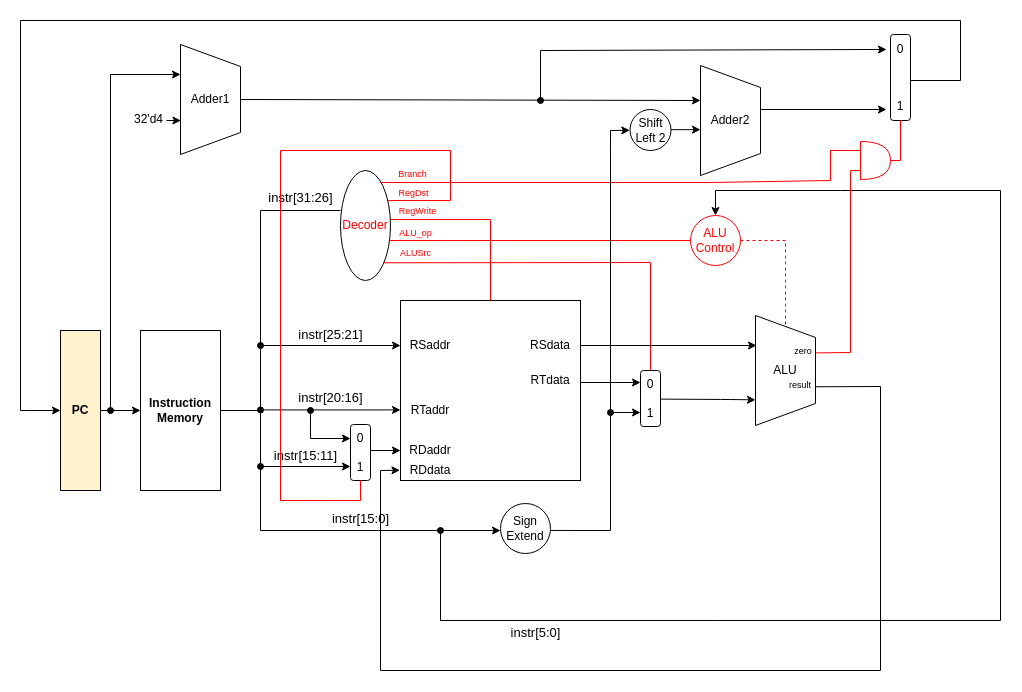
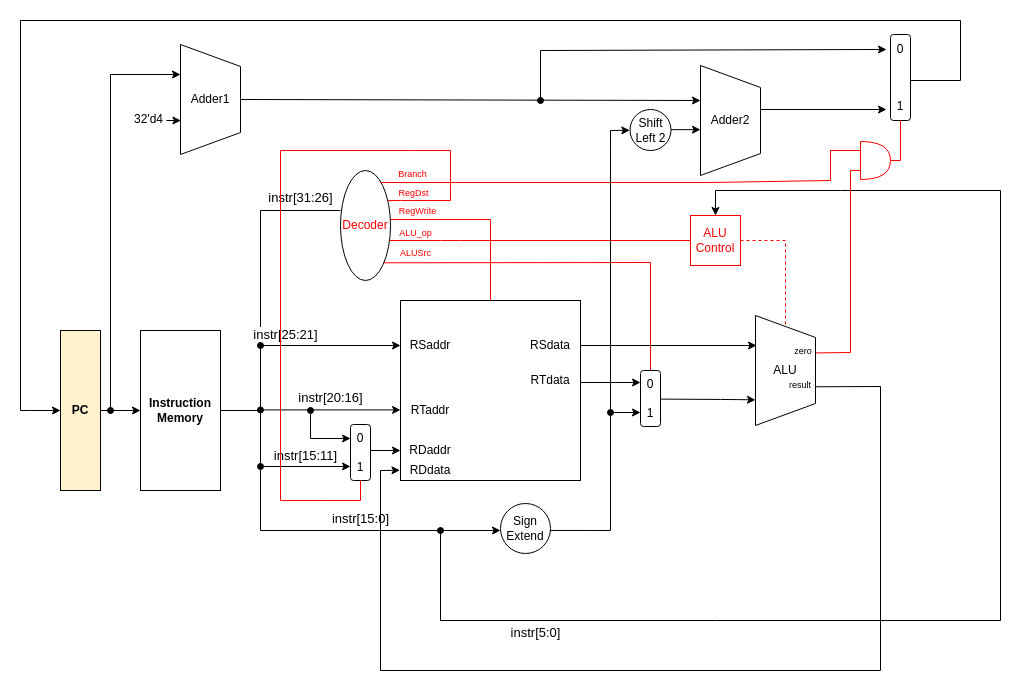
node "ALU Control": shape ellipse -> rectangle
node "instr[25:21]": moved (331, 335) -> (286, 335)
